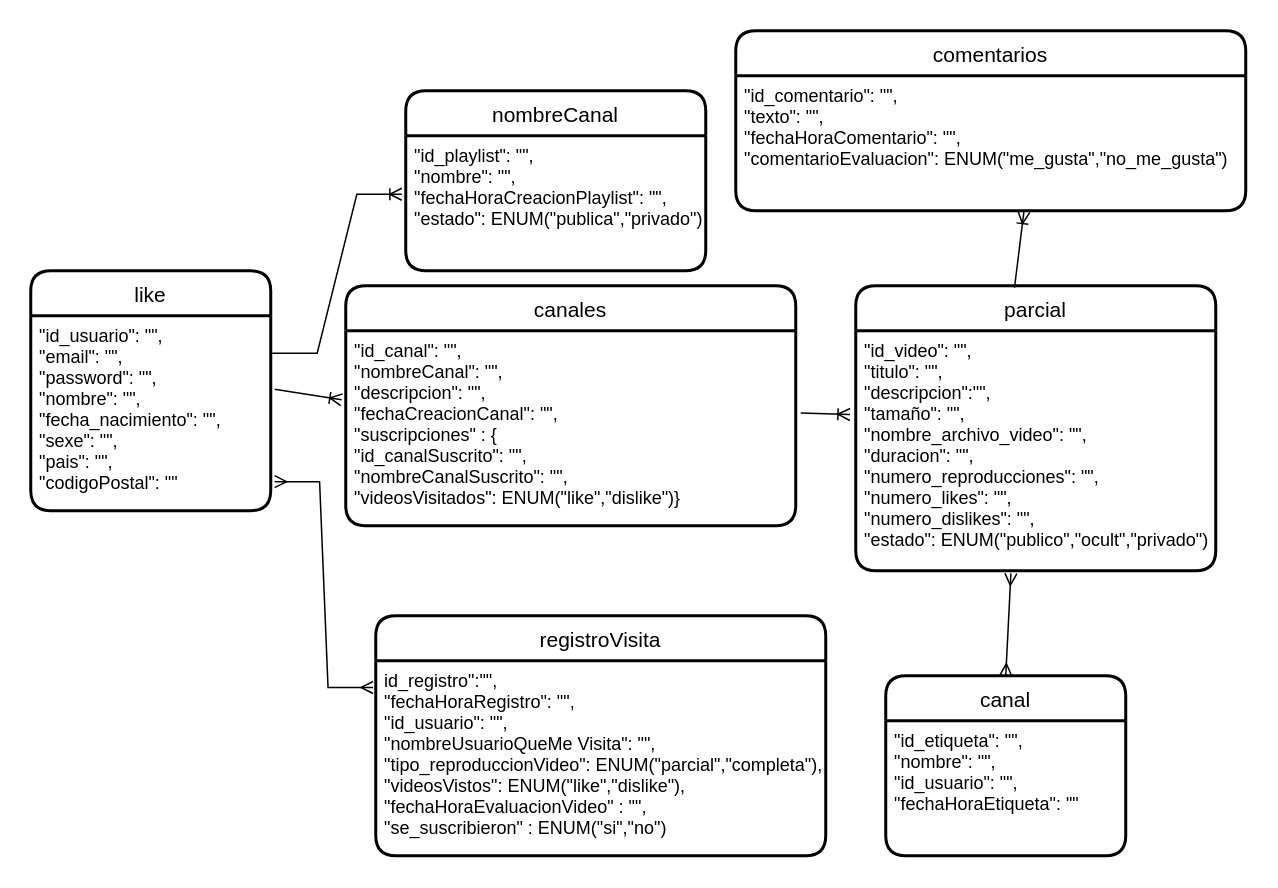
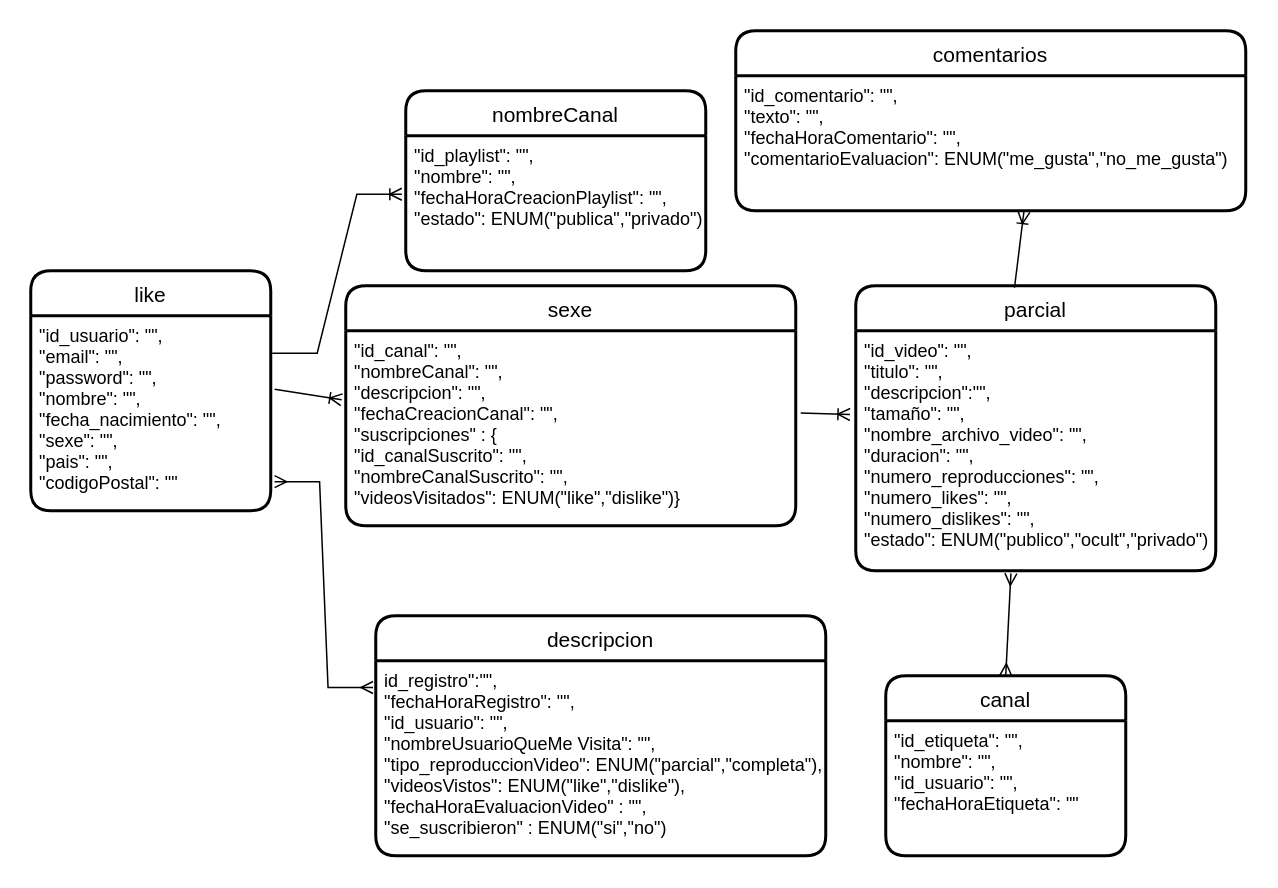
node "canales": label "canales" -> "sexe"
node "registroVisita": label "registroVisita" -> "descripcion"
